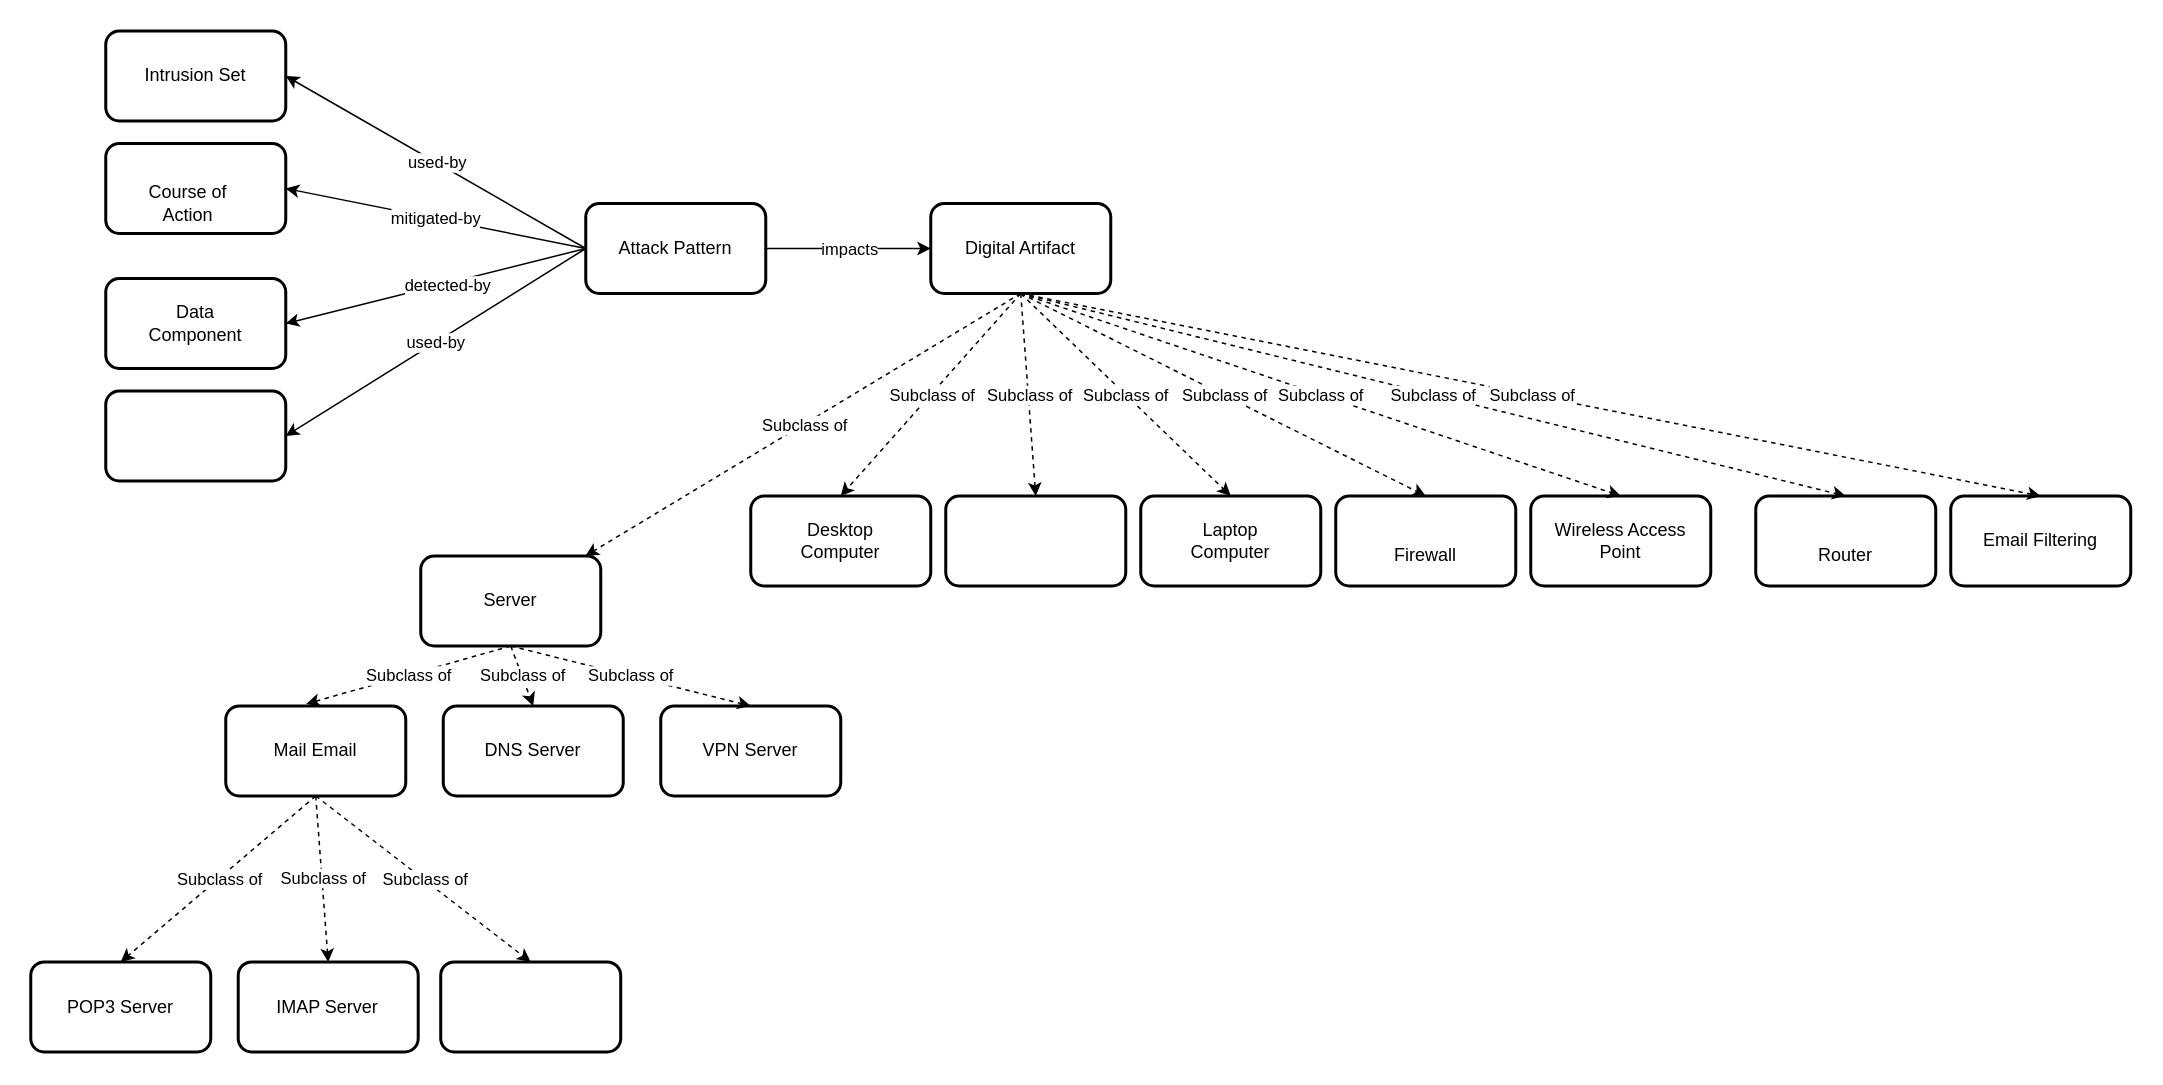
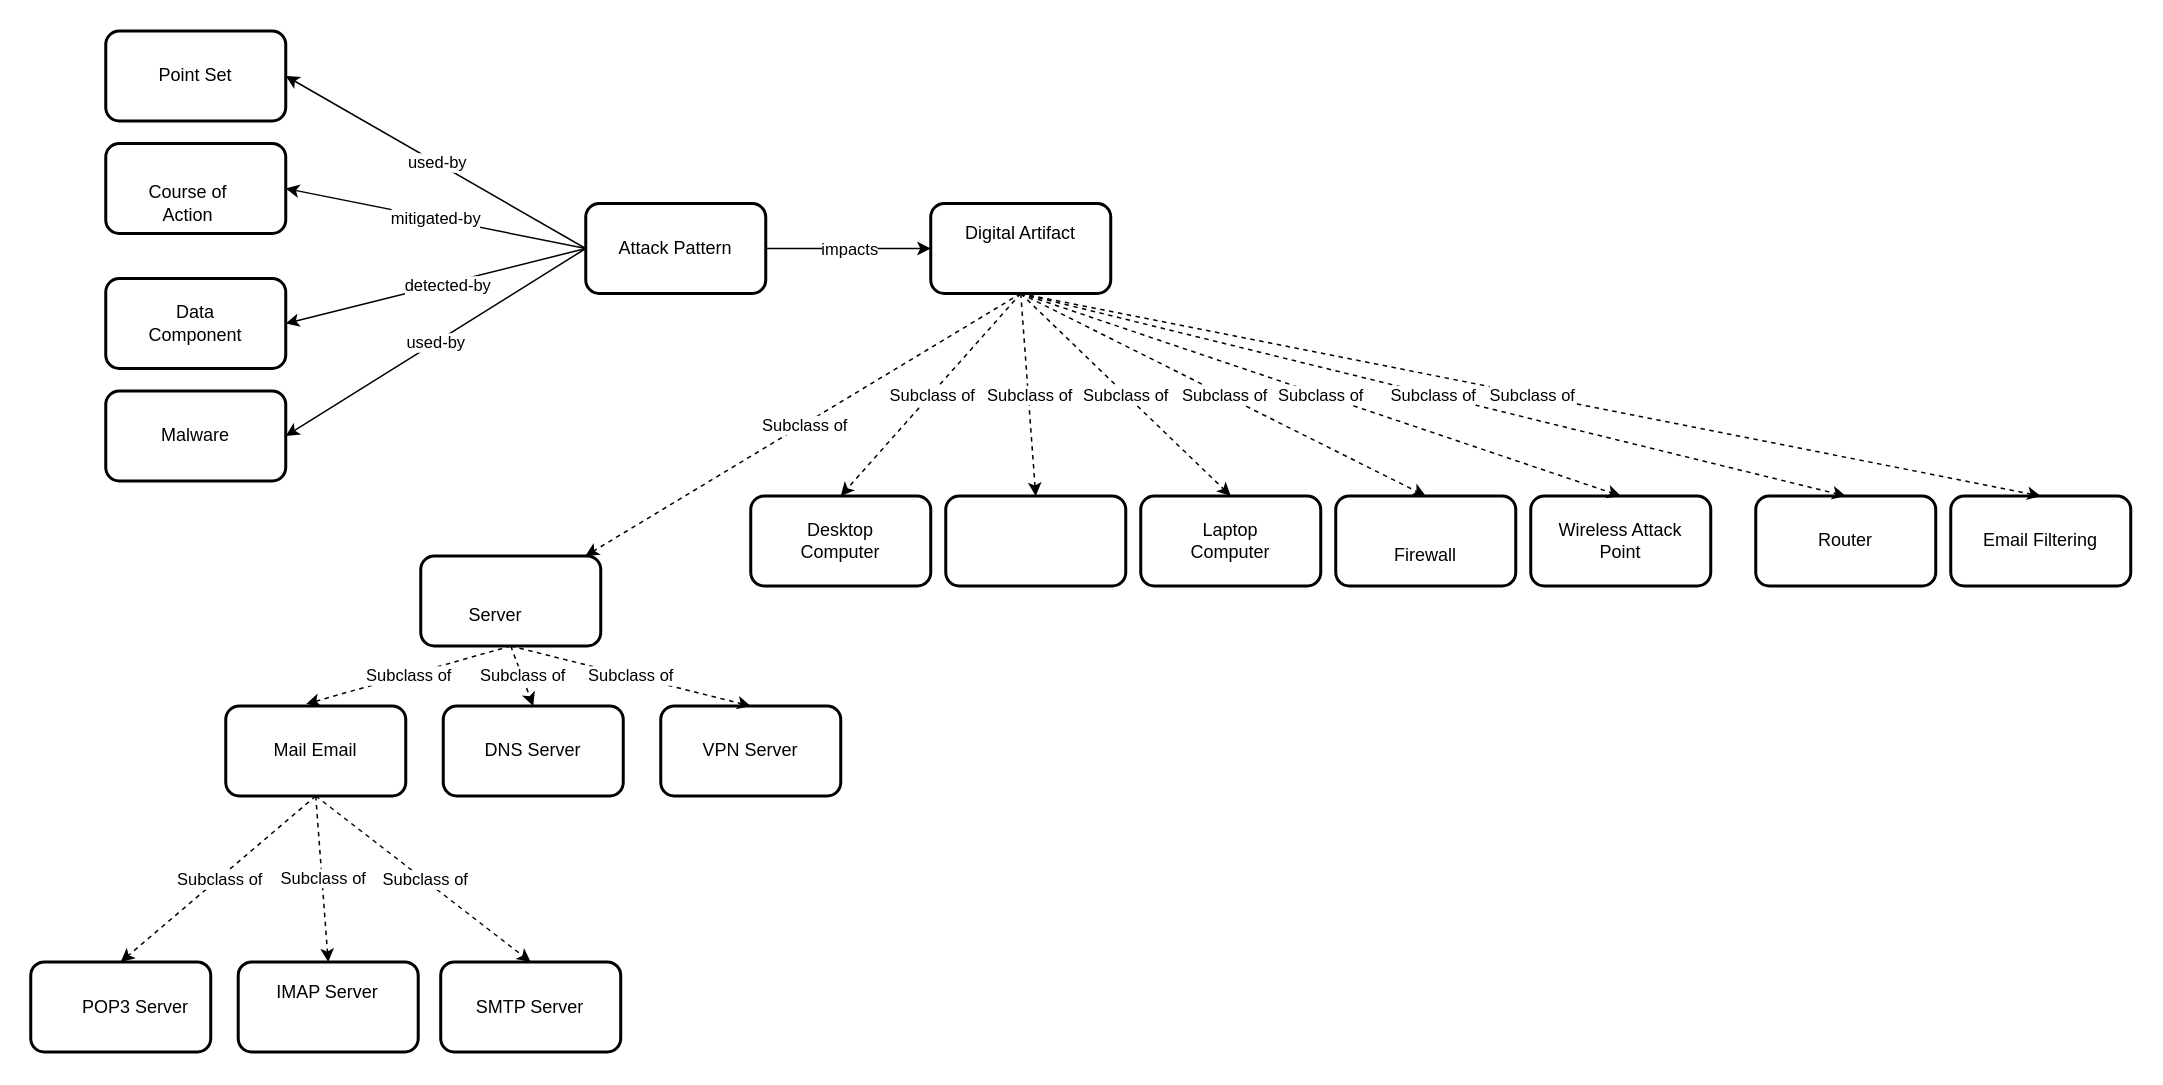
node "Intrusion Set": label "Intrusion Set" -> "Point Set"
node "Digital Artifact": moved (1021, 248) -> (1021, 233)
node "Malware": added
node "Wireless Access Point": label "Wireless Access Point" -> "Wireless Attack Point"
node "Router": moved (1846, 556) -> (1846, 541)
node "Server": moved (511, 601) -> (496, 616)
node "POP3 Server": moved (121, 1007) -> (136, 1007)
node "IMAP Server": moved (328, 1007) -> (328, 992)
node "SMTP Server": added
